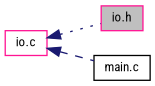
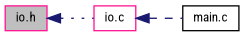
edge "io.h" -> "io.c": reversed
